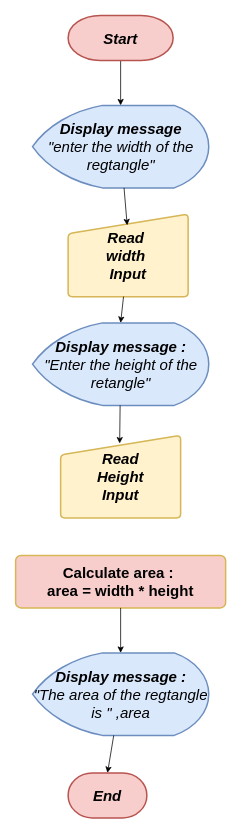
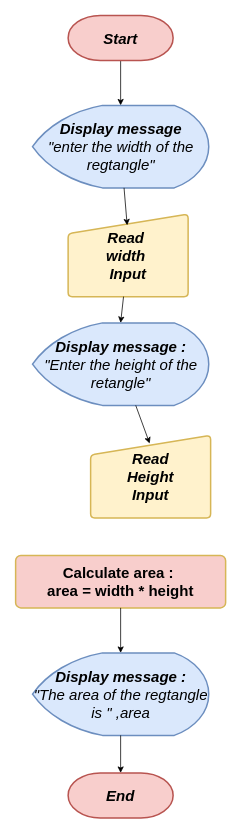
node "Read Height Input": moved (120, 477) -> (150, 477)
node "End": size 79x45 -> 105x45
